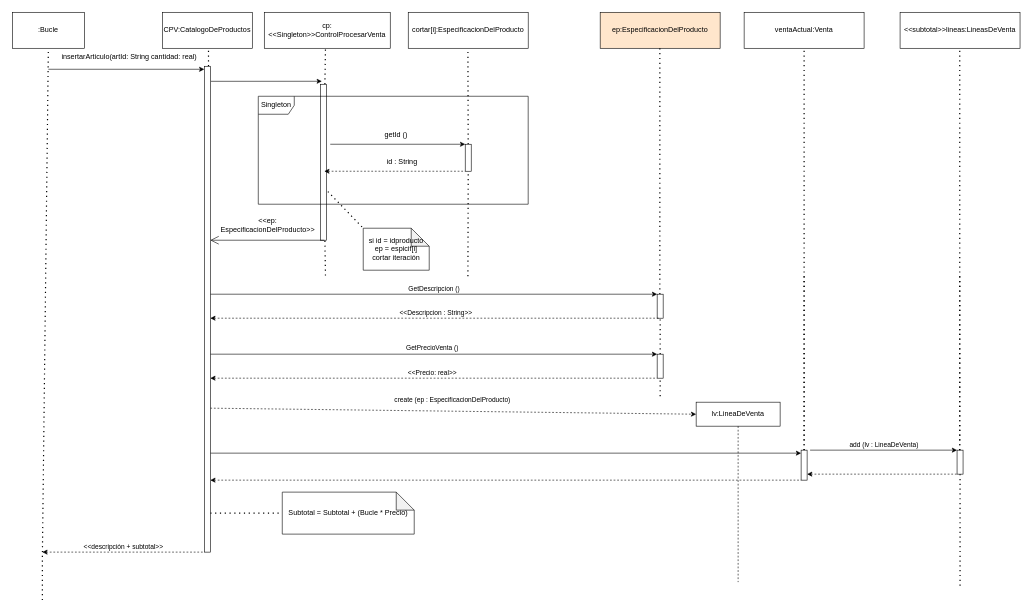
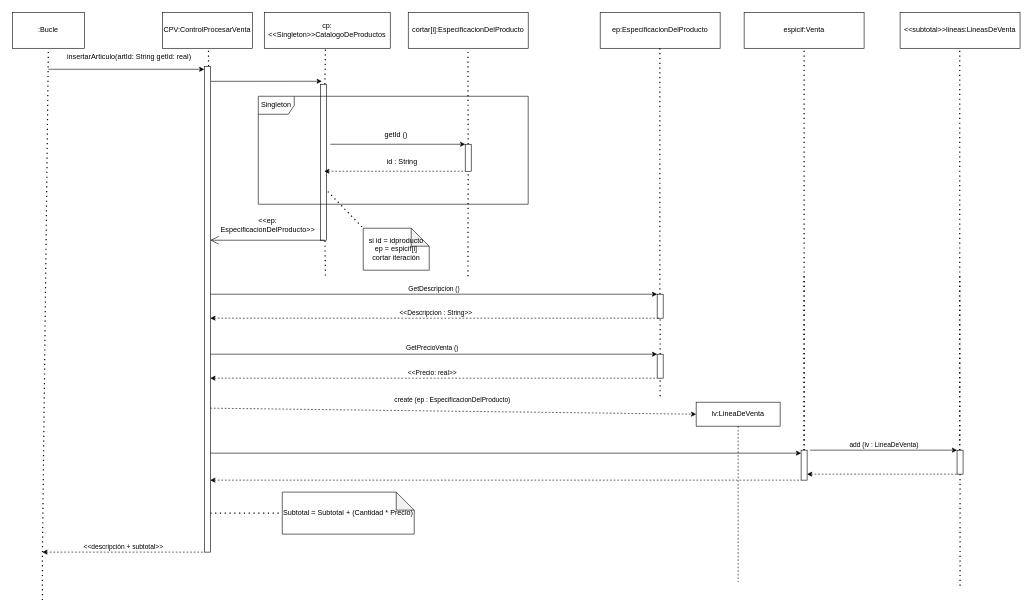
node "CPV:CatalogoDeProductos": label "CPV:CatalogoDeProductos" -> "CPV:ControlProcesarVenta"
node "cp:<<Singleton>>ControlProcesarVenta": label "cp:<<Singleton>>ControlProcesarVenta" -> "cp:<<Singleton>>CatalogoDeProductos"
node "ep:EspecificacionDelProducto": fillcolor #ffe6cc -> #ffffff
node "ventaActual:Venta": label "ventaActual:Venta" -> "espicif:Venta"
node "insertarArticulo(artId: String cantidad: real)": label "insertarArticulo(artId: String cantidad: real)" -> "insertarArticulo(artId: String getId: real)"
node "Subtotal = Subtotal + (Bucle * Precio)": label "Subtotal = Subtotal + (Bucle * Precio)" -> "Subtotal = Subtotal + (Cantidad * Precio)"
